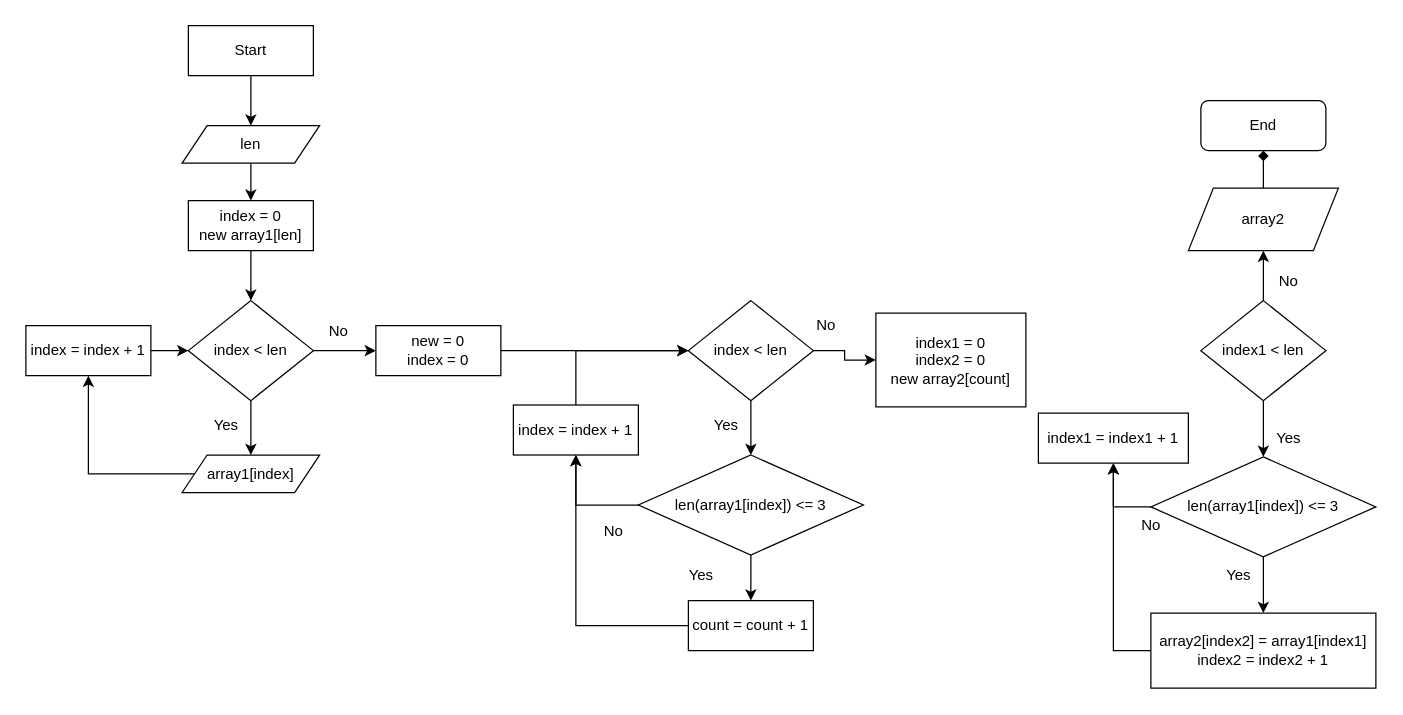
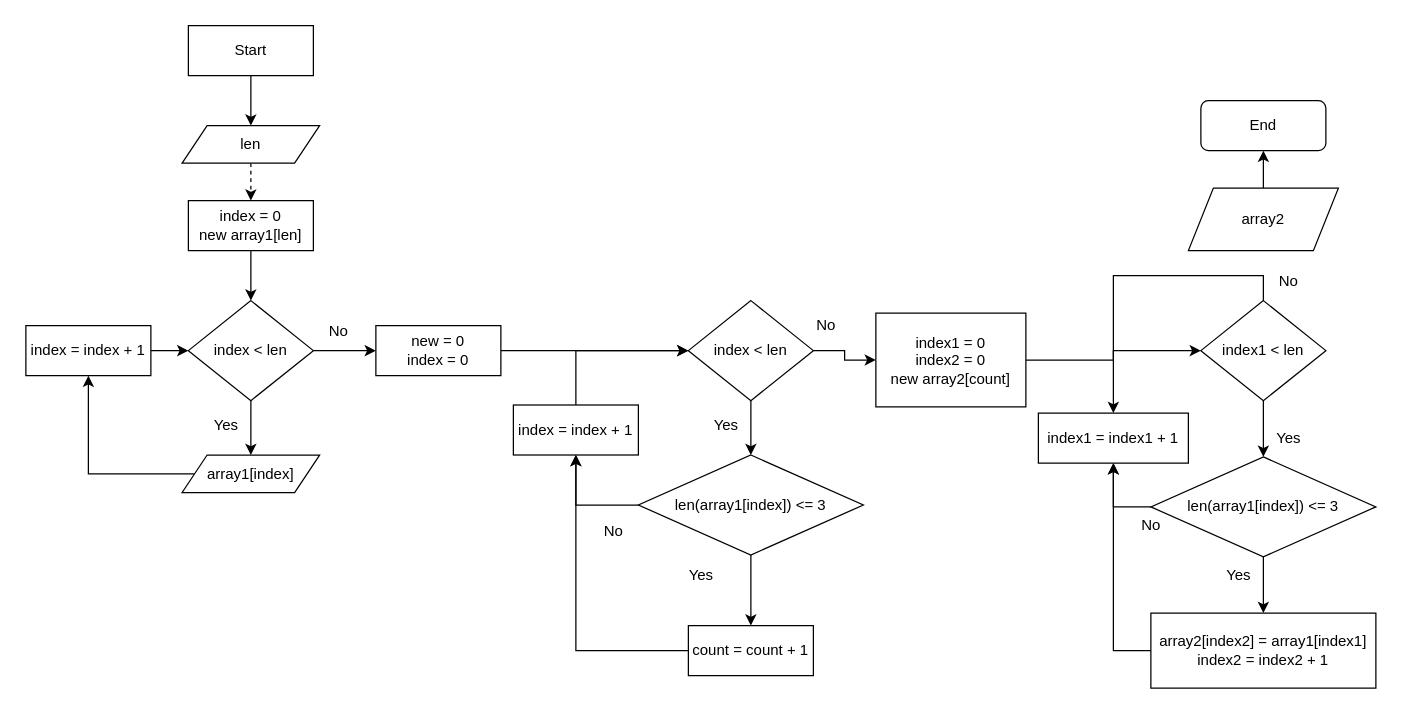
edge "array2" -> "End": arrowhead diamond -> classic
edge "len" -> "index = 0 new array1[len]": style solid -> dashed
edge "index1 < len" -> "array2": now "index1 < len" -> "index1 = index1 + 1"
edge "index1 = 0 index2 = 0 new array2[count]" -> "index1 < len": added
node "count = count + 1": moved (751, 626) -> (751, 651)
